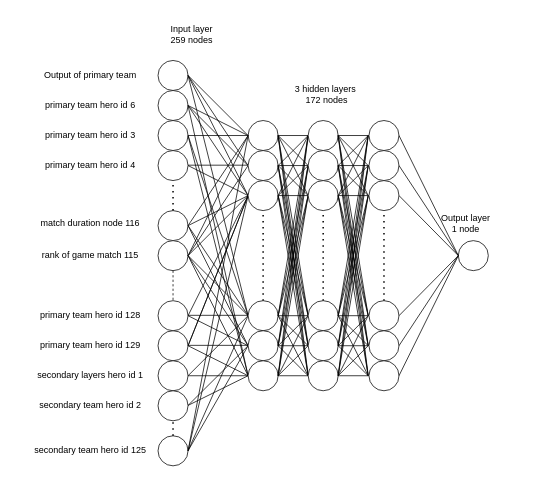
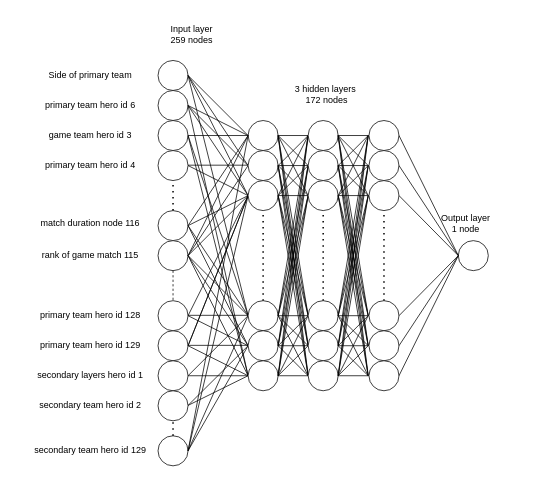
node "Output of primary team": label "Output of primary team" -> "Side of primary team"
node "primary team hero id 3": label "primary team hero id 3" -> "game team hero id 3"
node "secondary team hero id 125": label "secondary team hero id 125" -> "secondary team hero id 129"
